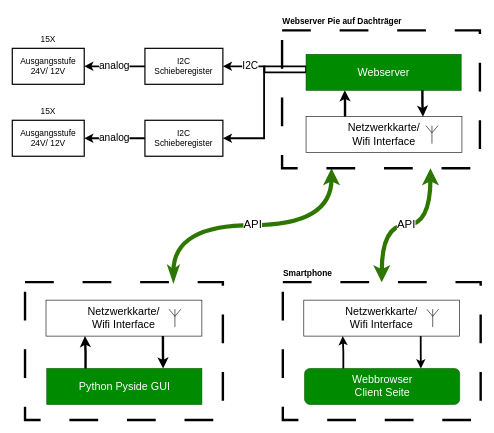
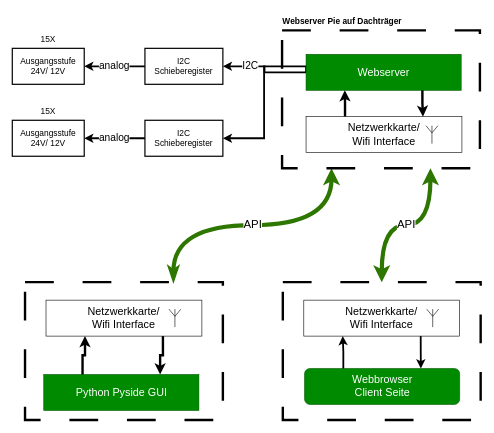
node "Smartphone": removed
node "Python Pyside GUI": moved (124, 387) -> (121, 393)
